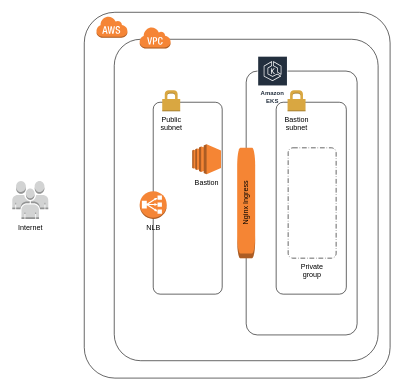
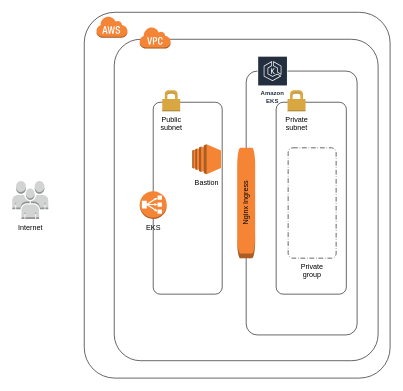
node "Bastion subnet": label "Bastion subnet" -> "Private subnet"
node "NLB": label "NLB" -> "EKS"
